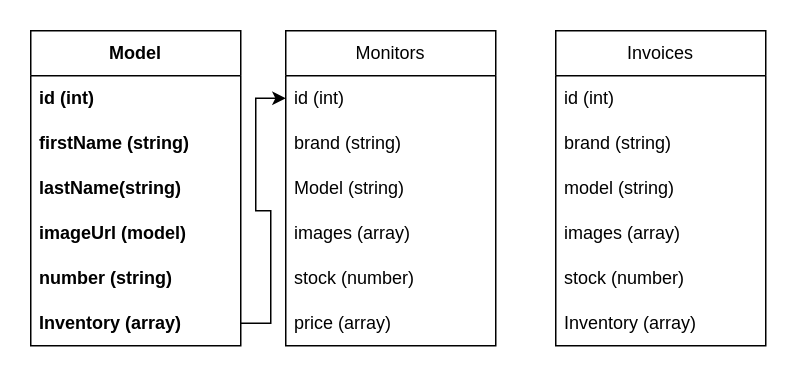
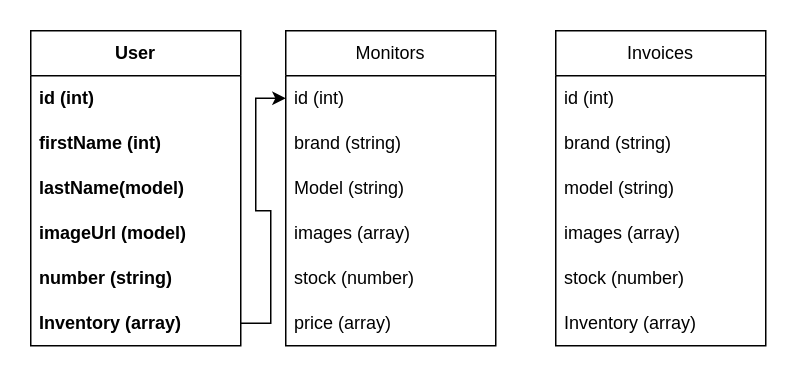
node "Model": label "Model" -> "User"
node "firstName (string)": label "firstName (string)" -> "firstName (int)"
node "lastName(string)": label "lastName(string)" -> "lastName(model)"
